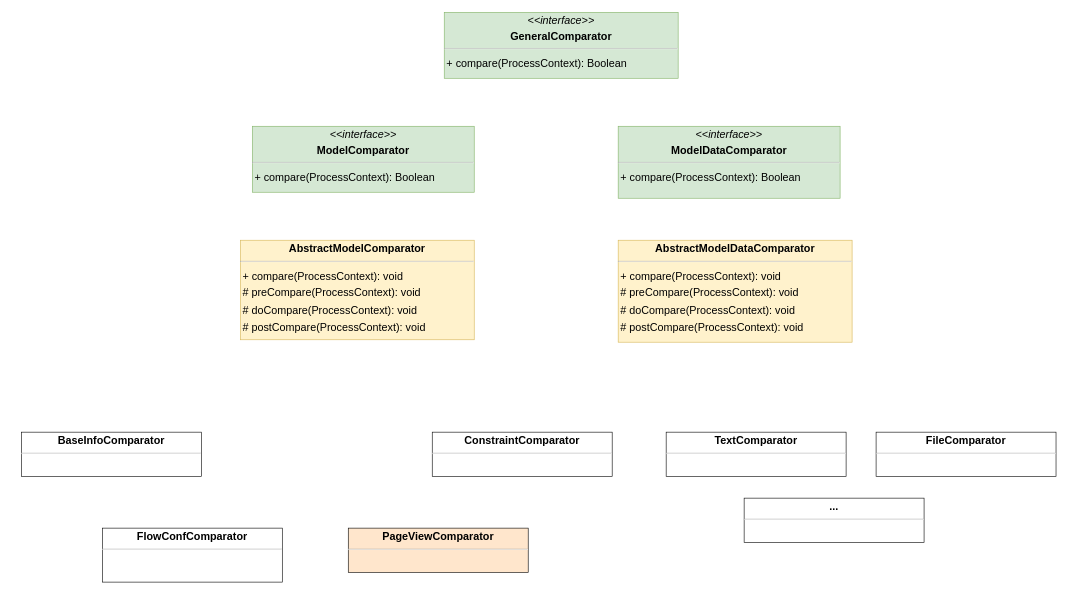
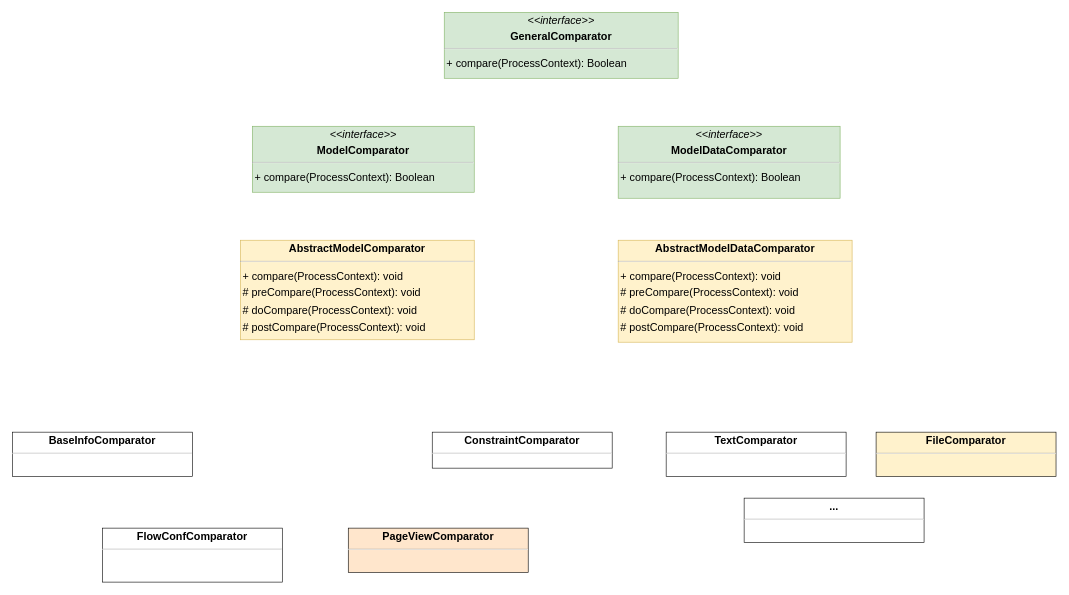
node "BaseInfoComparator": moved (111, 455) -> (102, 455)
node "ConstraintComparator": size 180x44 -> 180x36
node "FileComparator": fillcolor #ffffff -> #fff2cc
